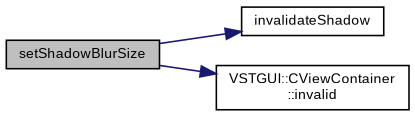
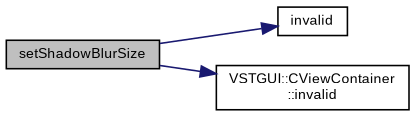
node "invalidateShadow": label "invalidateShadow" -> "invalid"
